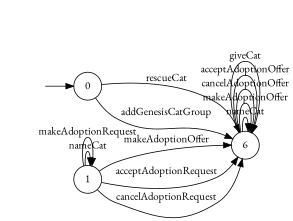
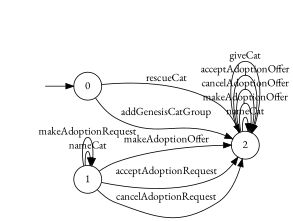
node "6": label "6" -> "2"
